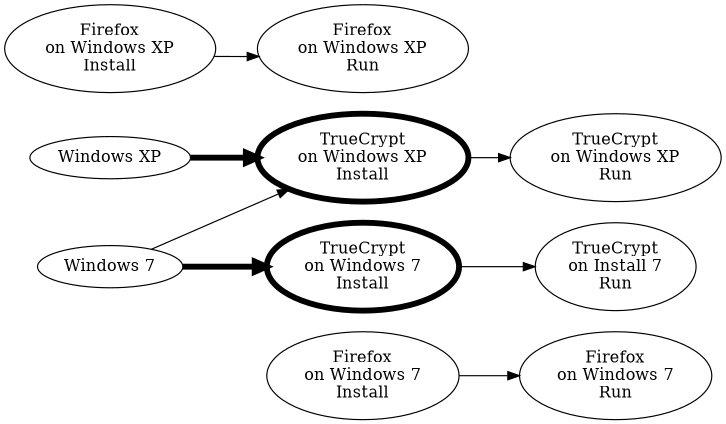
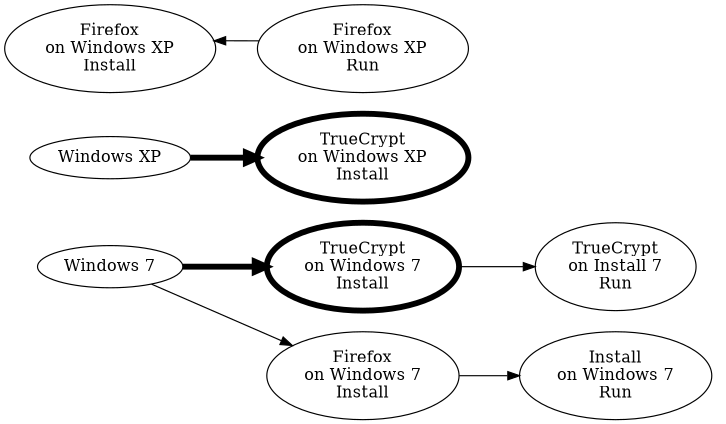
edge "Firefox on Windows XP Install" -> "Firefox on Windows XP Run": reversed
node "TrueCrypt on Windows XP Run": removed
edge "Windows 7" -> "TrueCrypt on Windows XP Install": now "Windows 7" -> "Firefox on Windows 7 Install"
node "Firefox on Windows 7 Run": label "Firefox on Windows 7 Run" -> "Install on Windows 7 Run"
